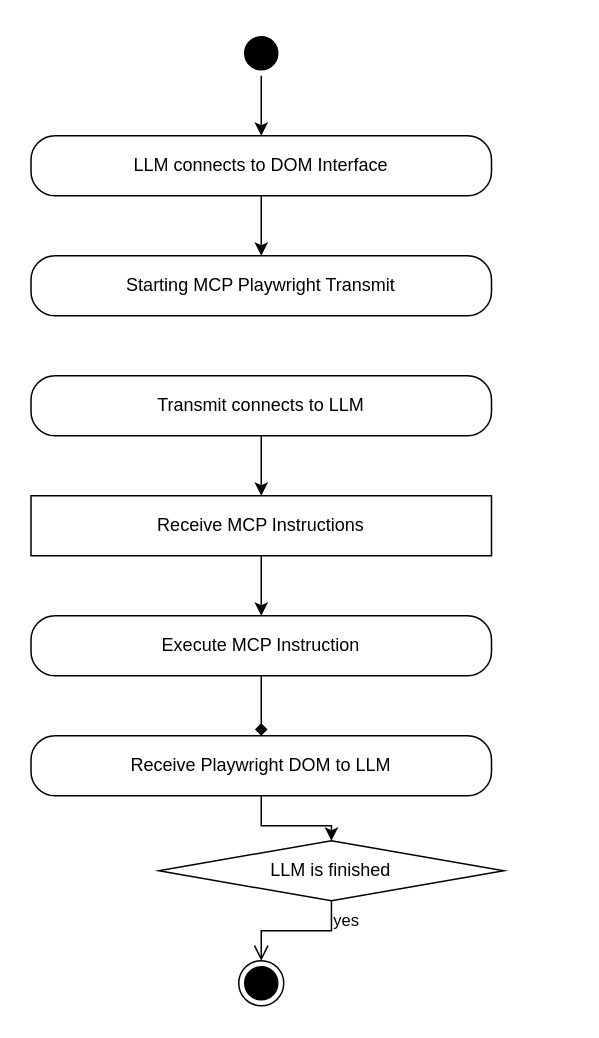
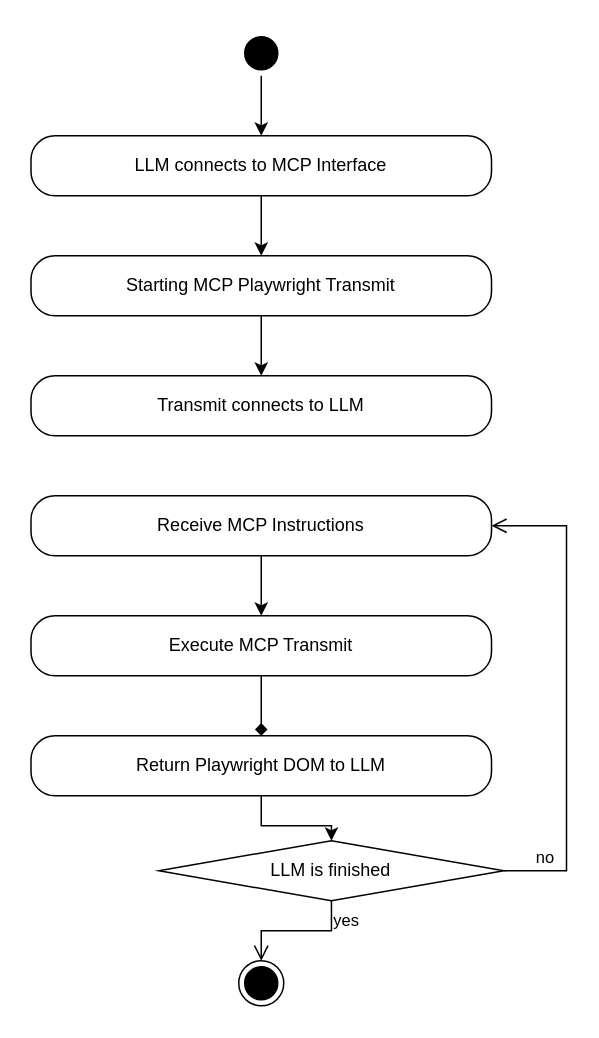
node "LLM connects to DOM Interface": label "LLM connects to DOM Interface" -> "LLM connects to MCP Interface"
edge "Starting MCP Playwright Transmit" -> "Transmit connects to LLM": added
edge "Transmit connects to LLM" -> "Receive MCP Instructions": removed
node "Receive MCP Instructions": shape rectangle -> rounded rectangle
node "Execute MCP Instruction": label "Execute MCP Instruction" -> "Execute MCP Transmit"
edge "LLM is finished" -> "Receive MCP Instructions": added, label "no"
node "Receive Playwright DOM to LLM": label "Receive Playwright DOM to LLM" -> "Return Playwright DOM to LLM"
